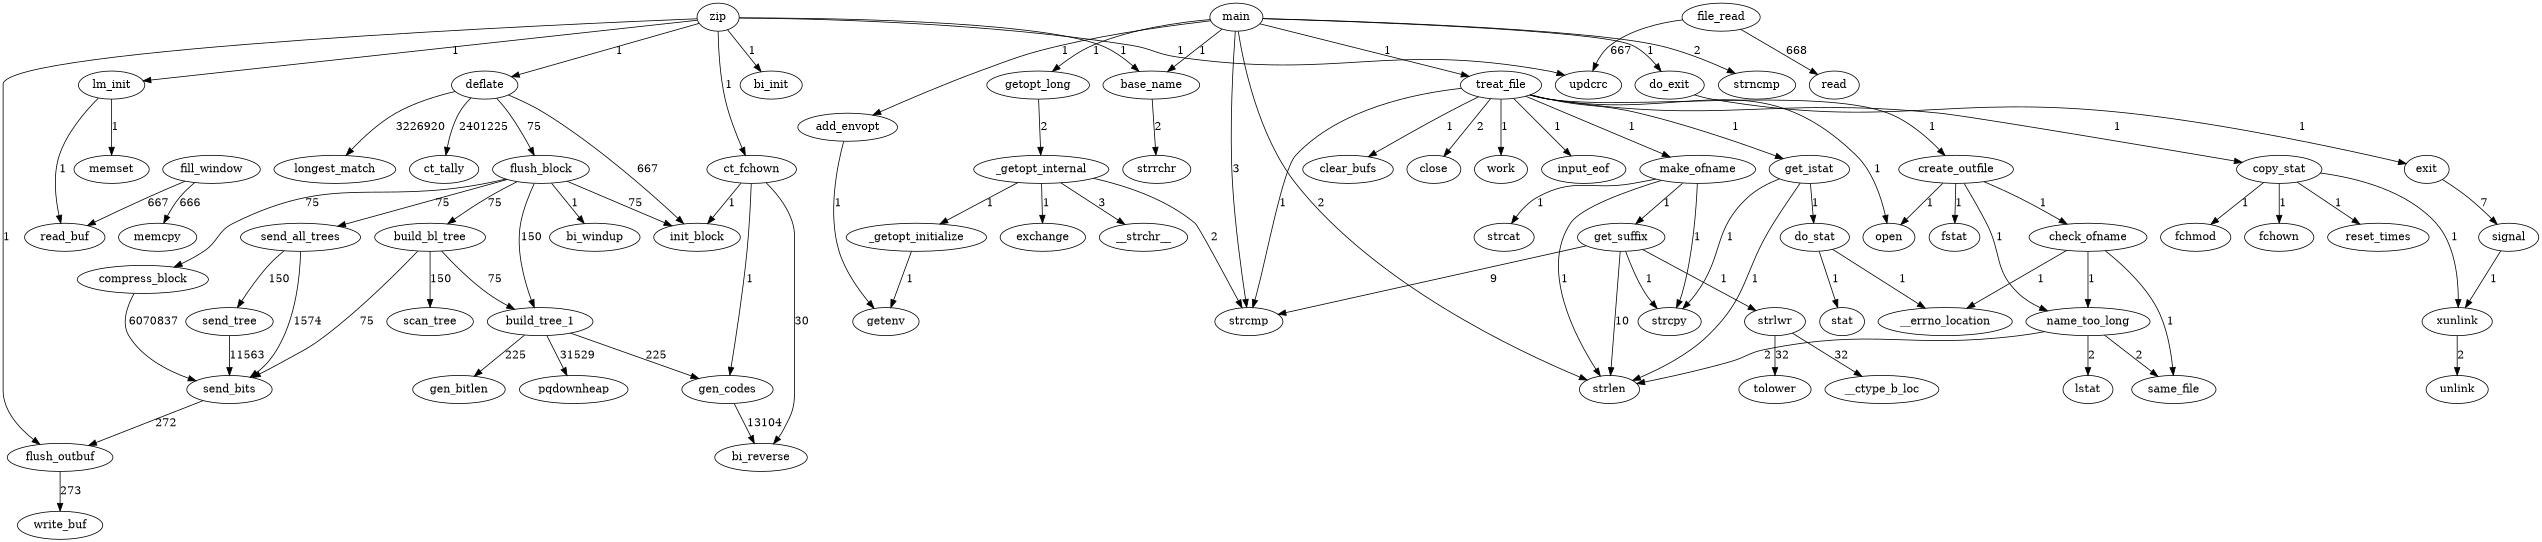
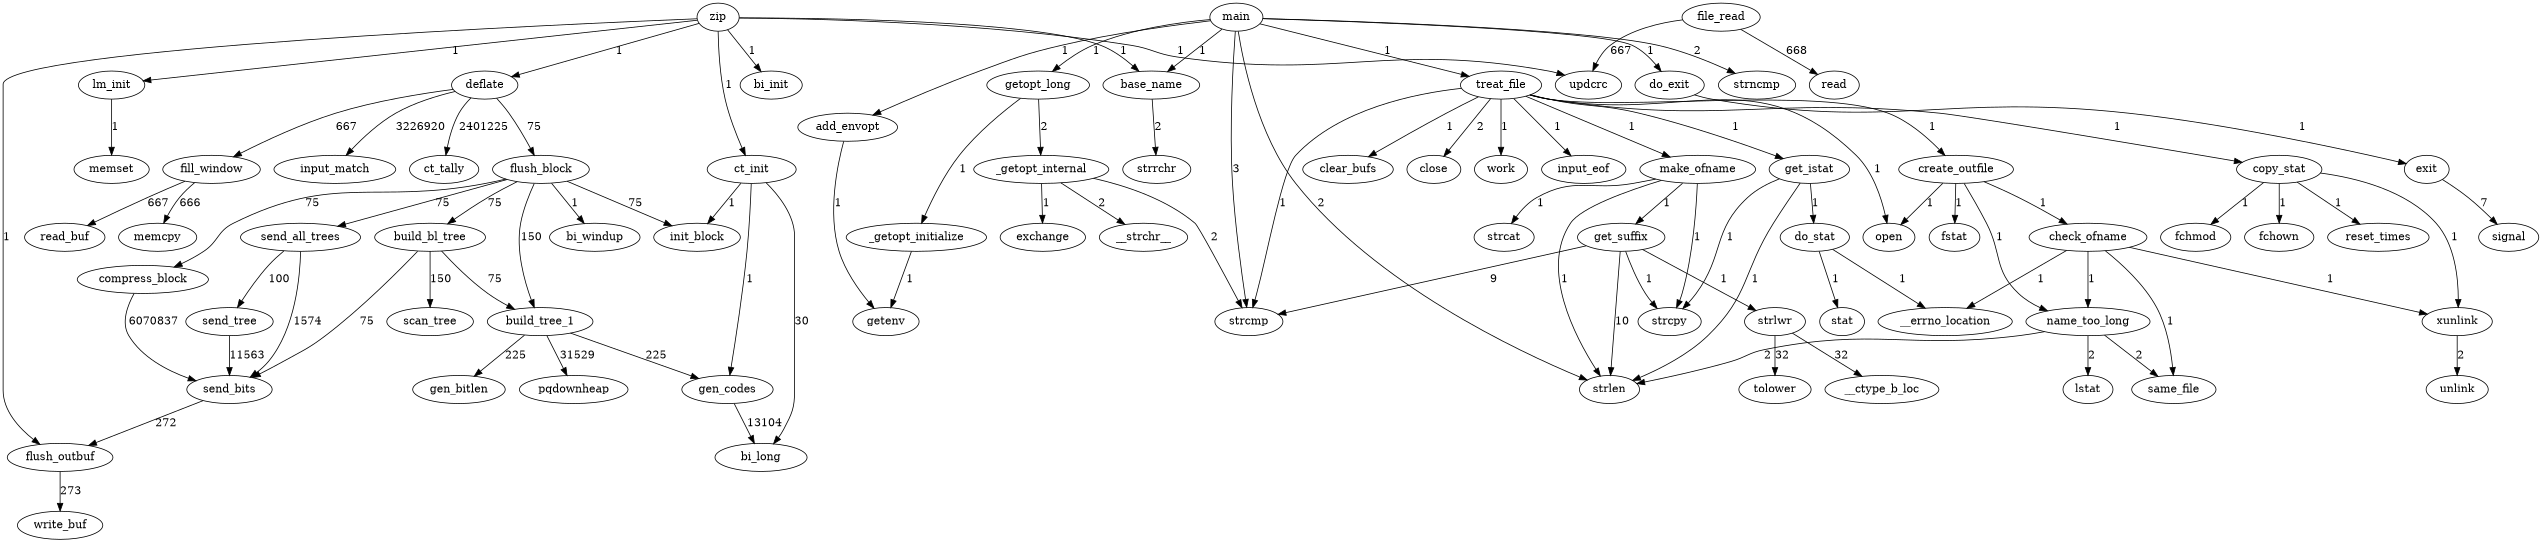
edge "deflate" -> "init_block": now "deflate" -> "fill_window"
edge "lm_init" -> "read_buf": removed, label "1"
node "longest_match": label "longest_match" -> "input_match"
node "ct_fchown": label "ct_fchown" -> "ct_init"
edge "_getopt_internal" -> "_getopt_initialize": now "getopt_long" -> "_getopt_initialize"
edge "_getopt_internal" -> "__strchr__": label "3" -> "2"
edge "signal" -> "xunlink": now "check_ofname" -> "xunlink"
edge "send_all_trees" -> "send_tree": label "150" -> "100"
node "bi_reverse": label "bi_reverse" -> "bi_long"
